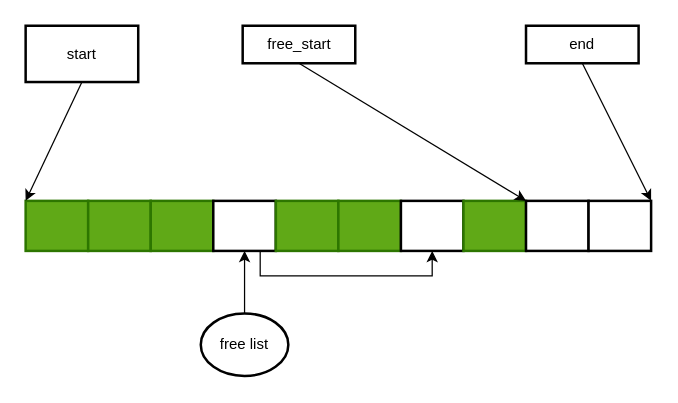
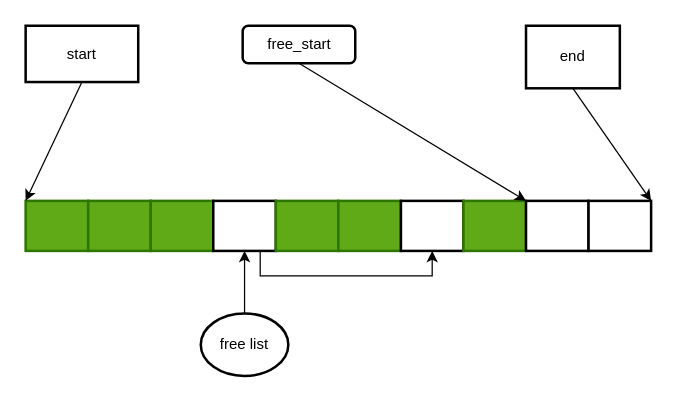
node "free_start": shape rectangle -> rounded rectangle
node "end": size 113x38 -> 94x63
